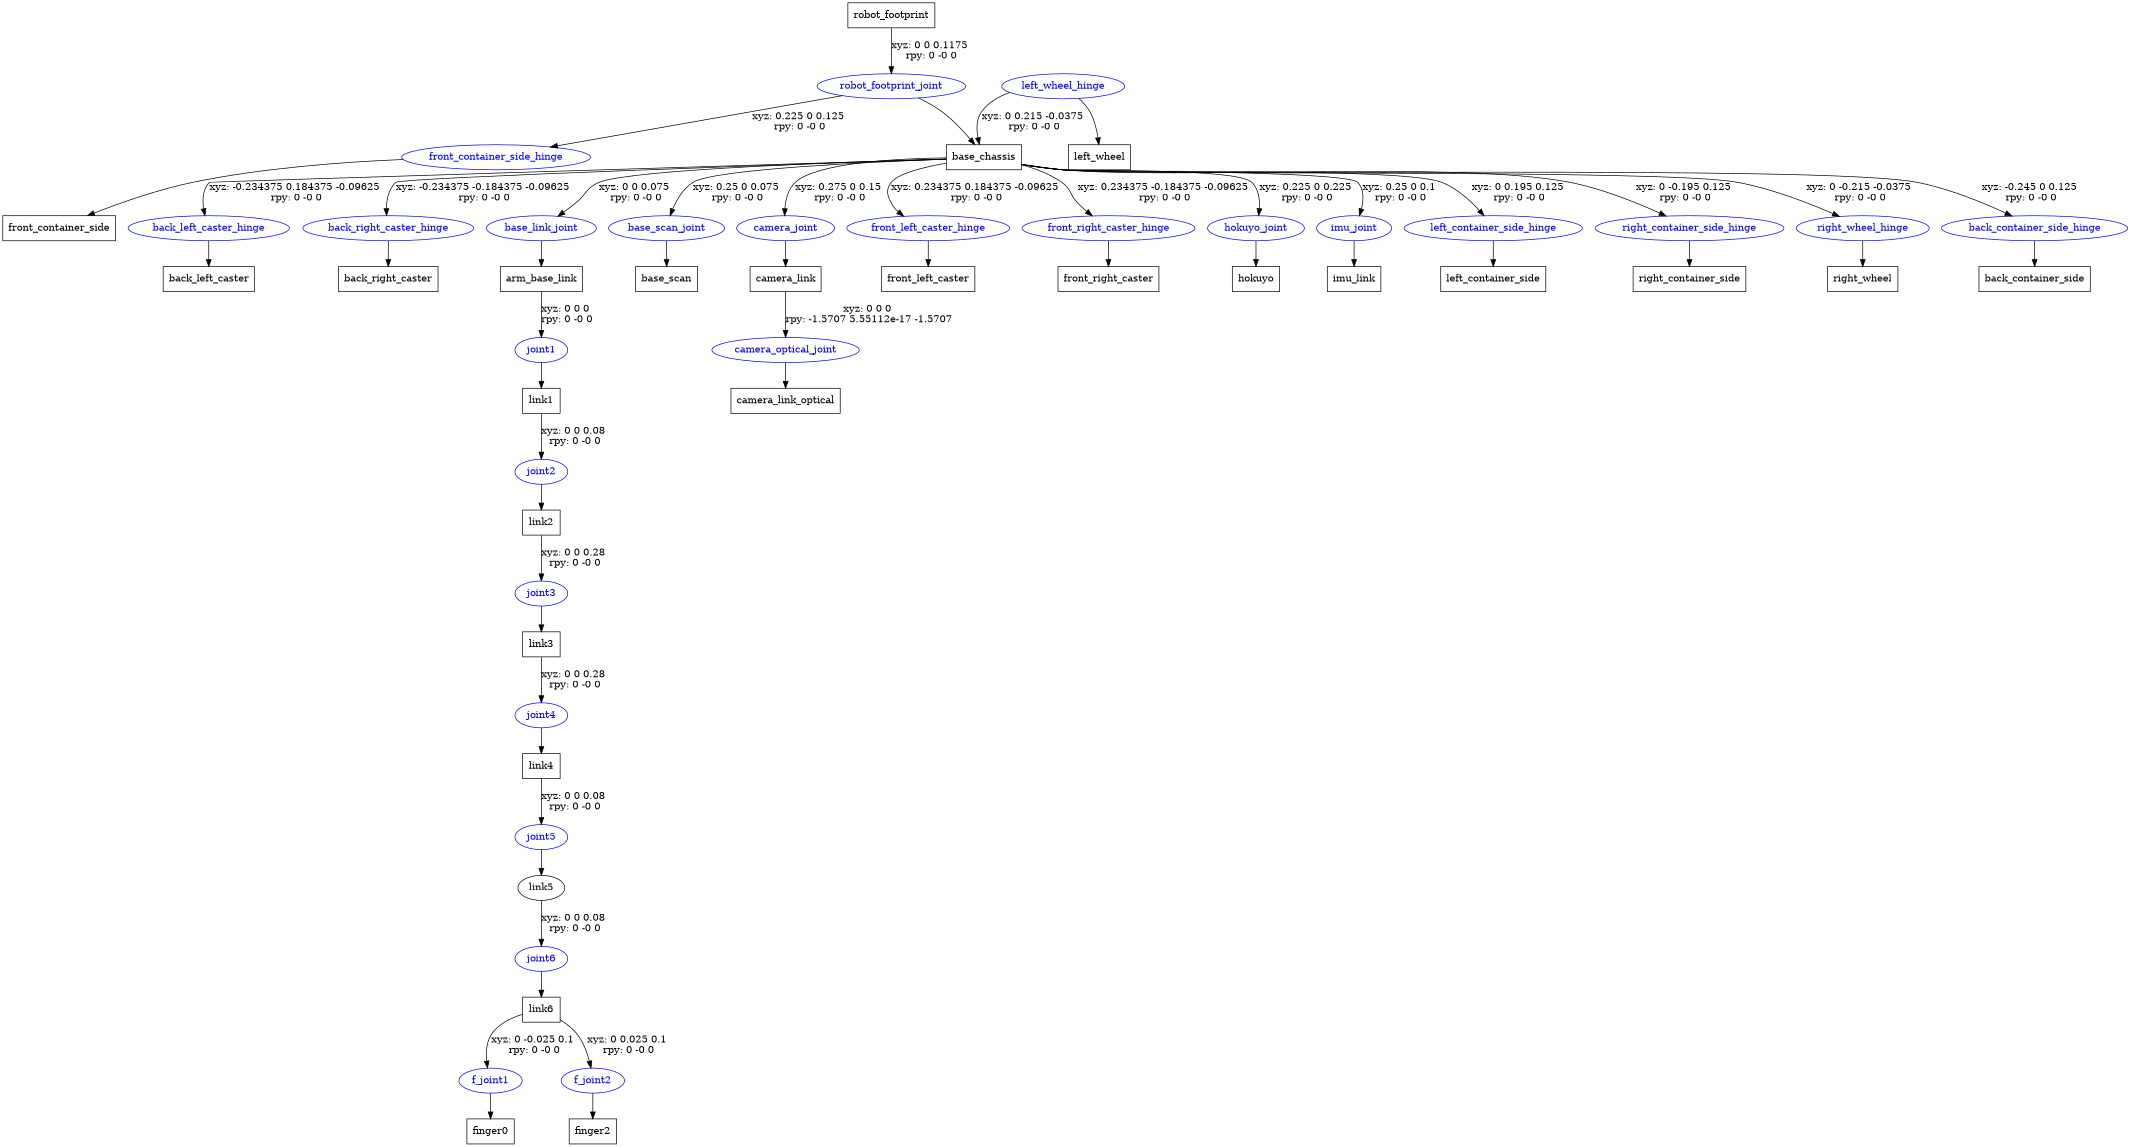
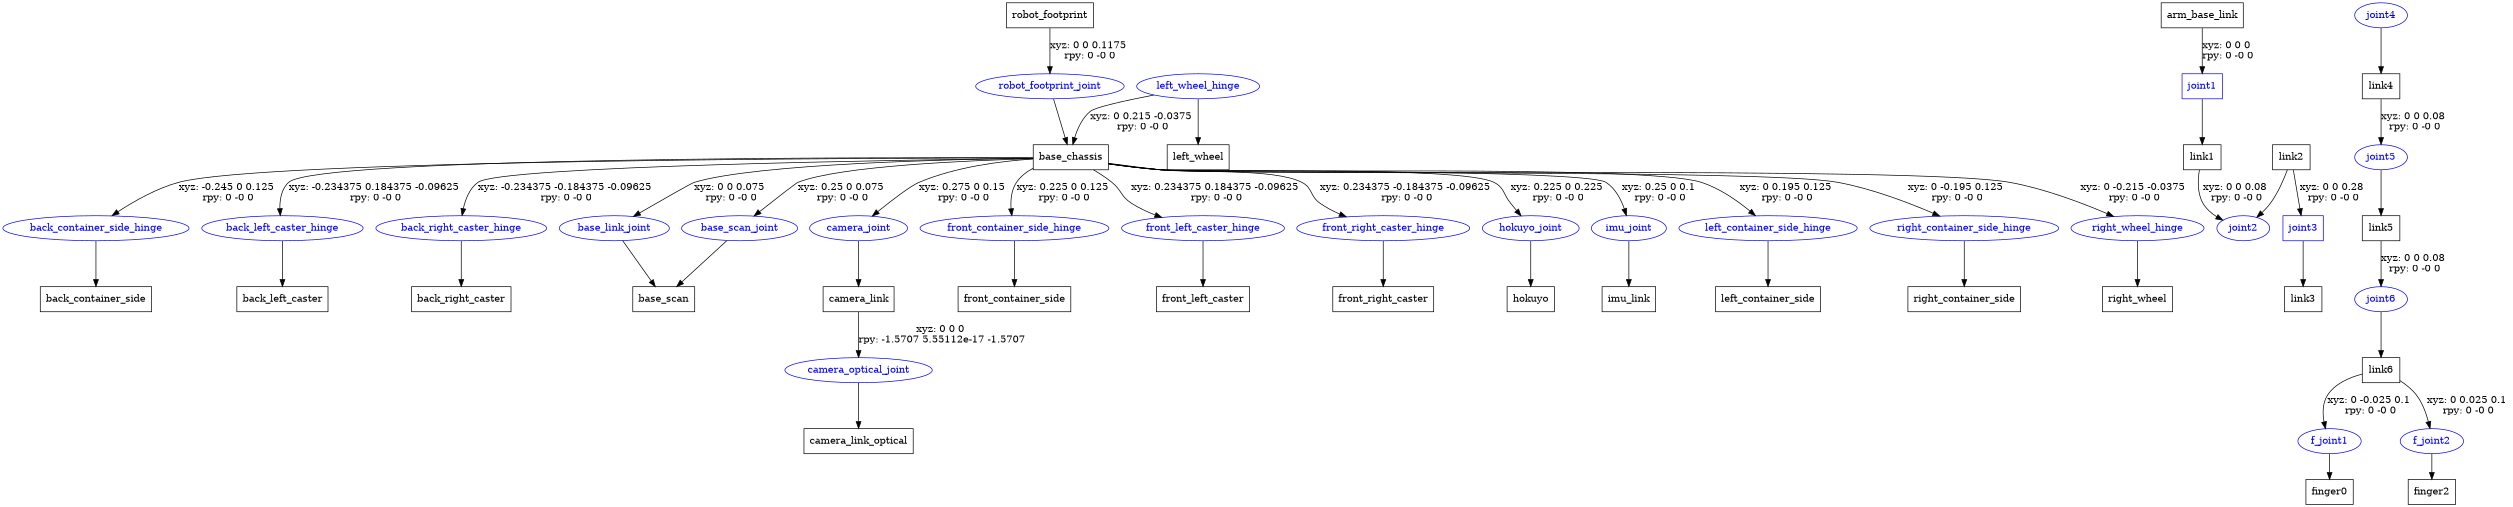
edge "robot_footprint_joint" -> "front_container_side_hinge": now "base_chassis" -> "front_container_side_hinge"
edge "base_link_joint" -> "arm_base_link": now "base_link_joint" -> "base_scan"
node "joint1": shape ellipse -> box
edge "joint2" -> "link2": reversed
node "joint3": shape ellipse -> box
edge "link3" -> "joint4": removed, label "xyz: 0 0 0.28 rpy: 0 -0 0"
node "link5": shape ellipse -> box
